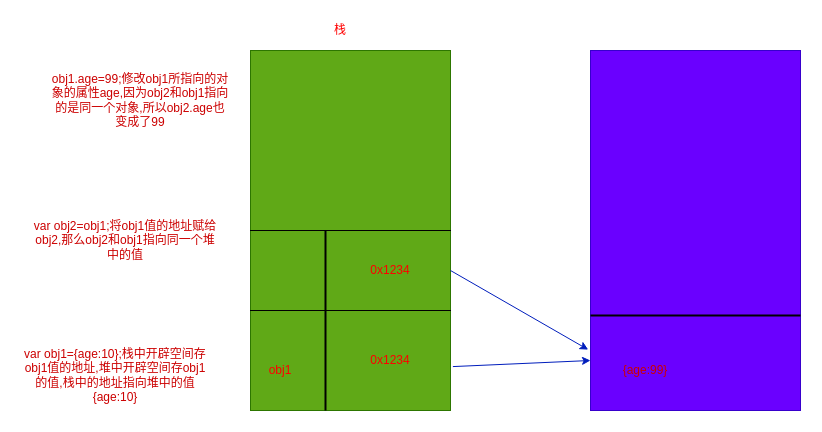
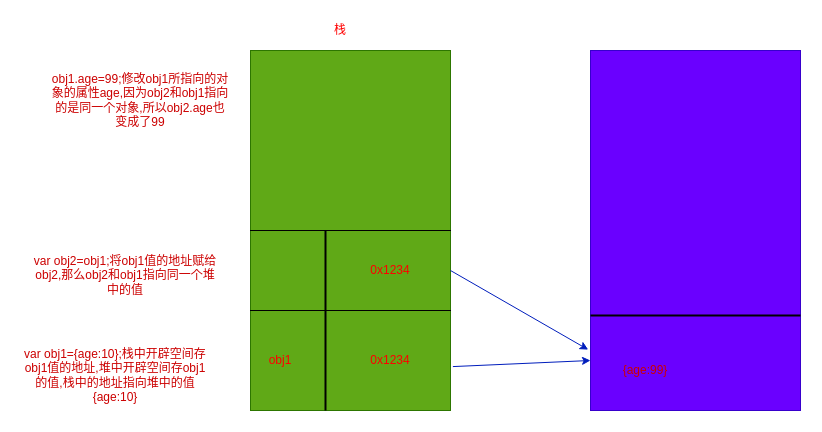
node "var obj2=obj1;将obj1值的地址赋给obj2,那么obj2和obj1指向同一个堆中的值": moved (126, 241) -> (126, 276)
node "obj1": moved (281, 371) -> (281, 361)
